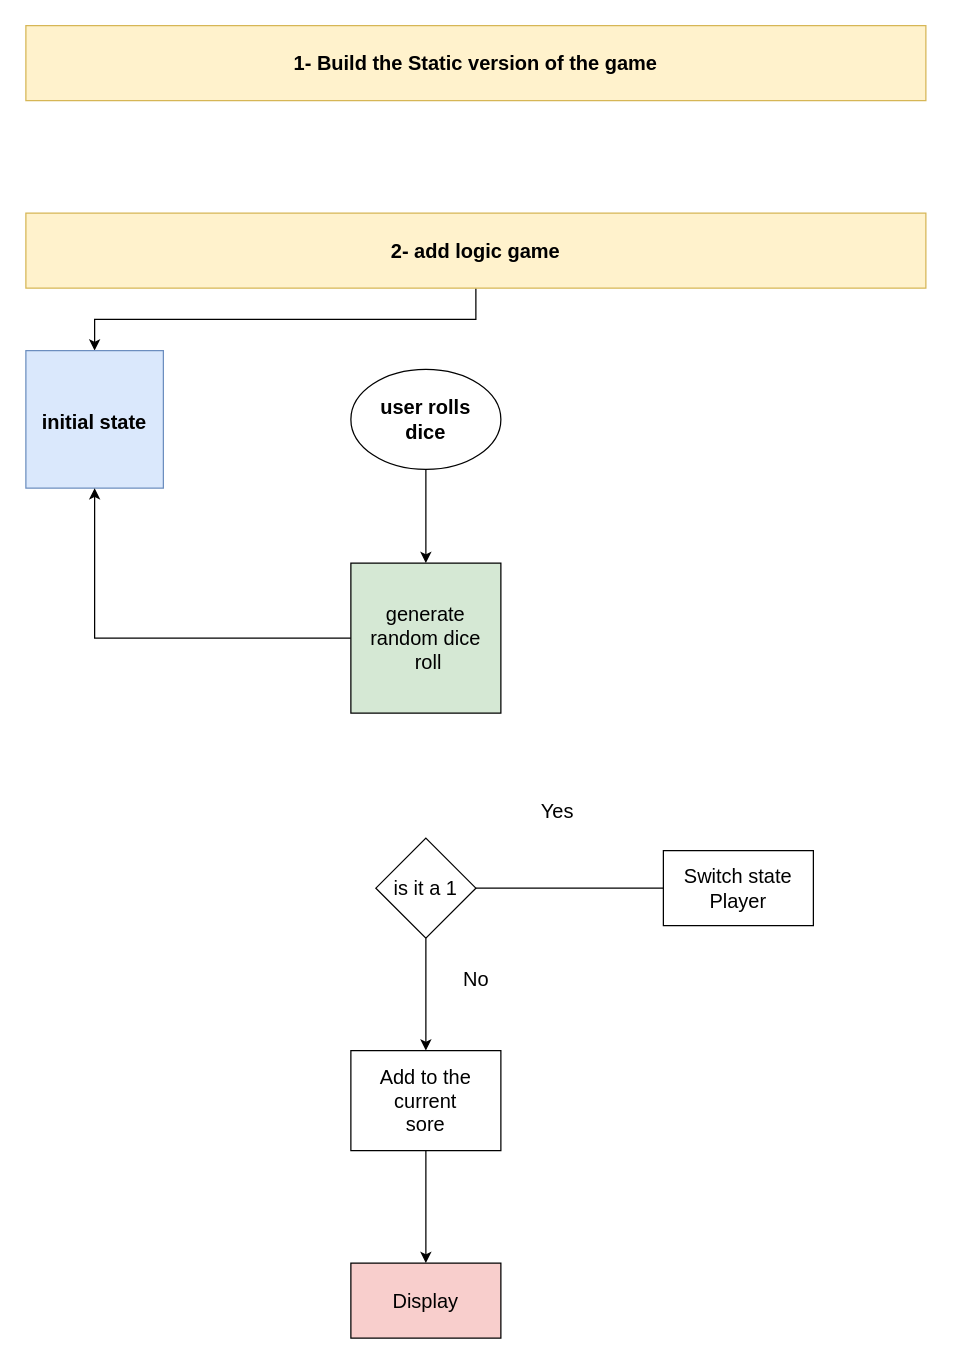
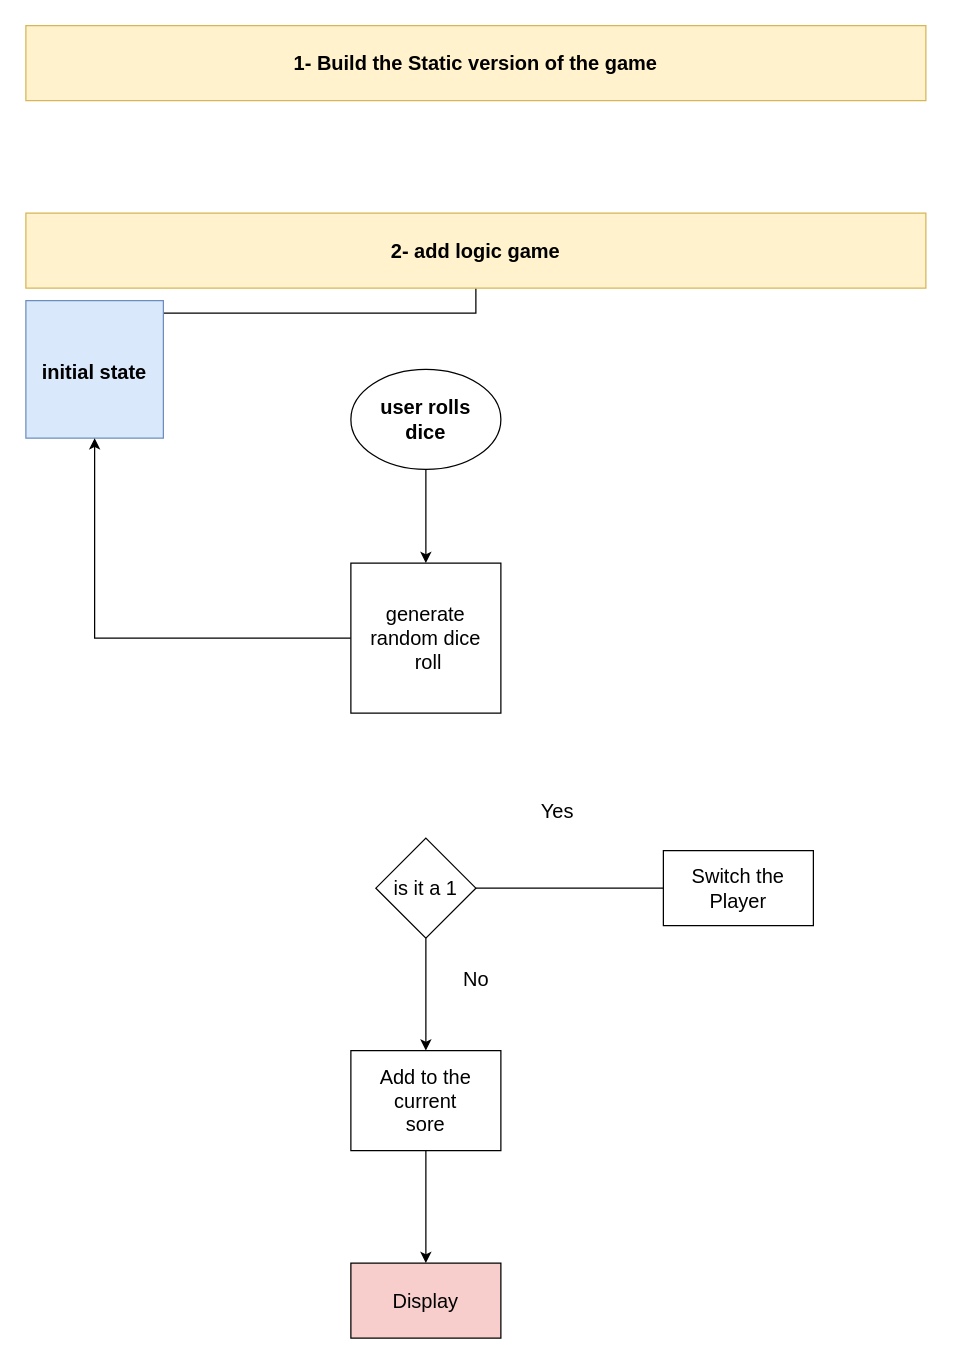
node "initial state": moved (94, 419) -> (94, 369)
node "generate random dice roll": fillcolor #d5e8d4 -> #ffffff
node "Switch state Player": label "Switch state Player" -> "Switch the Player"
